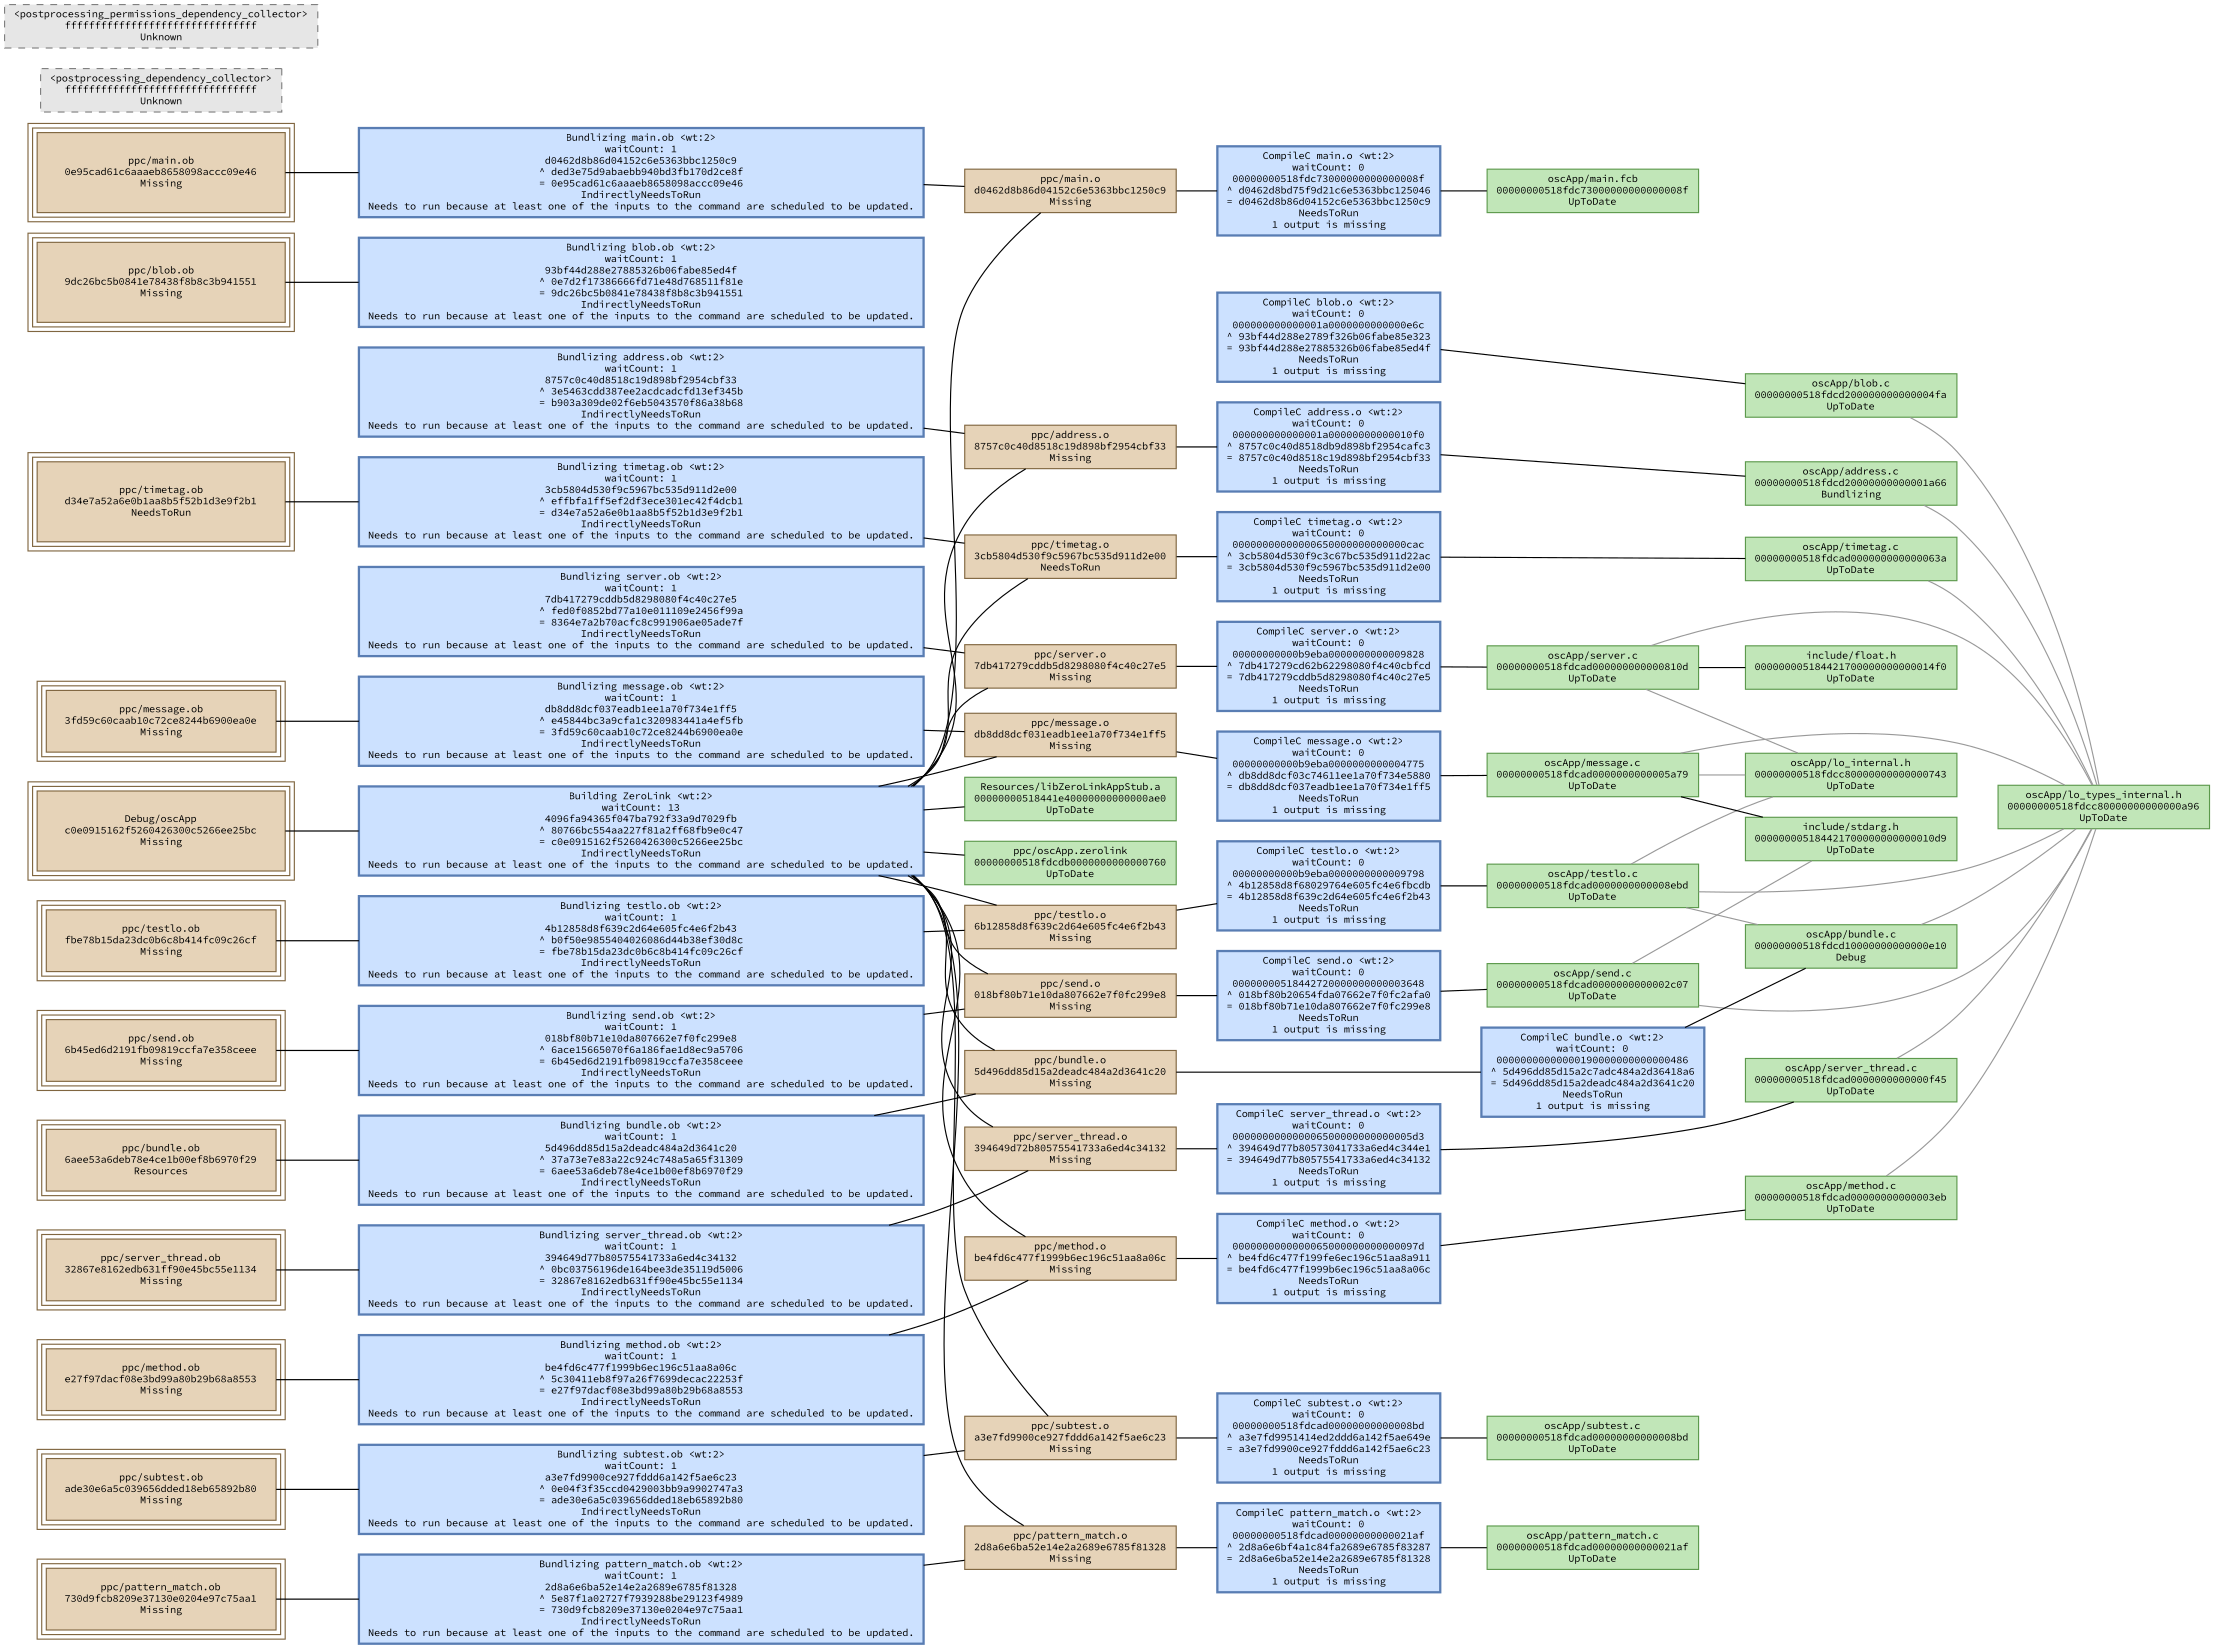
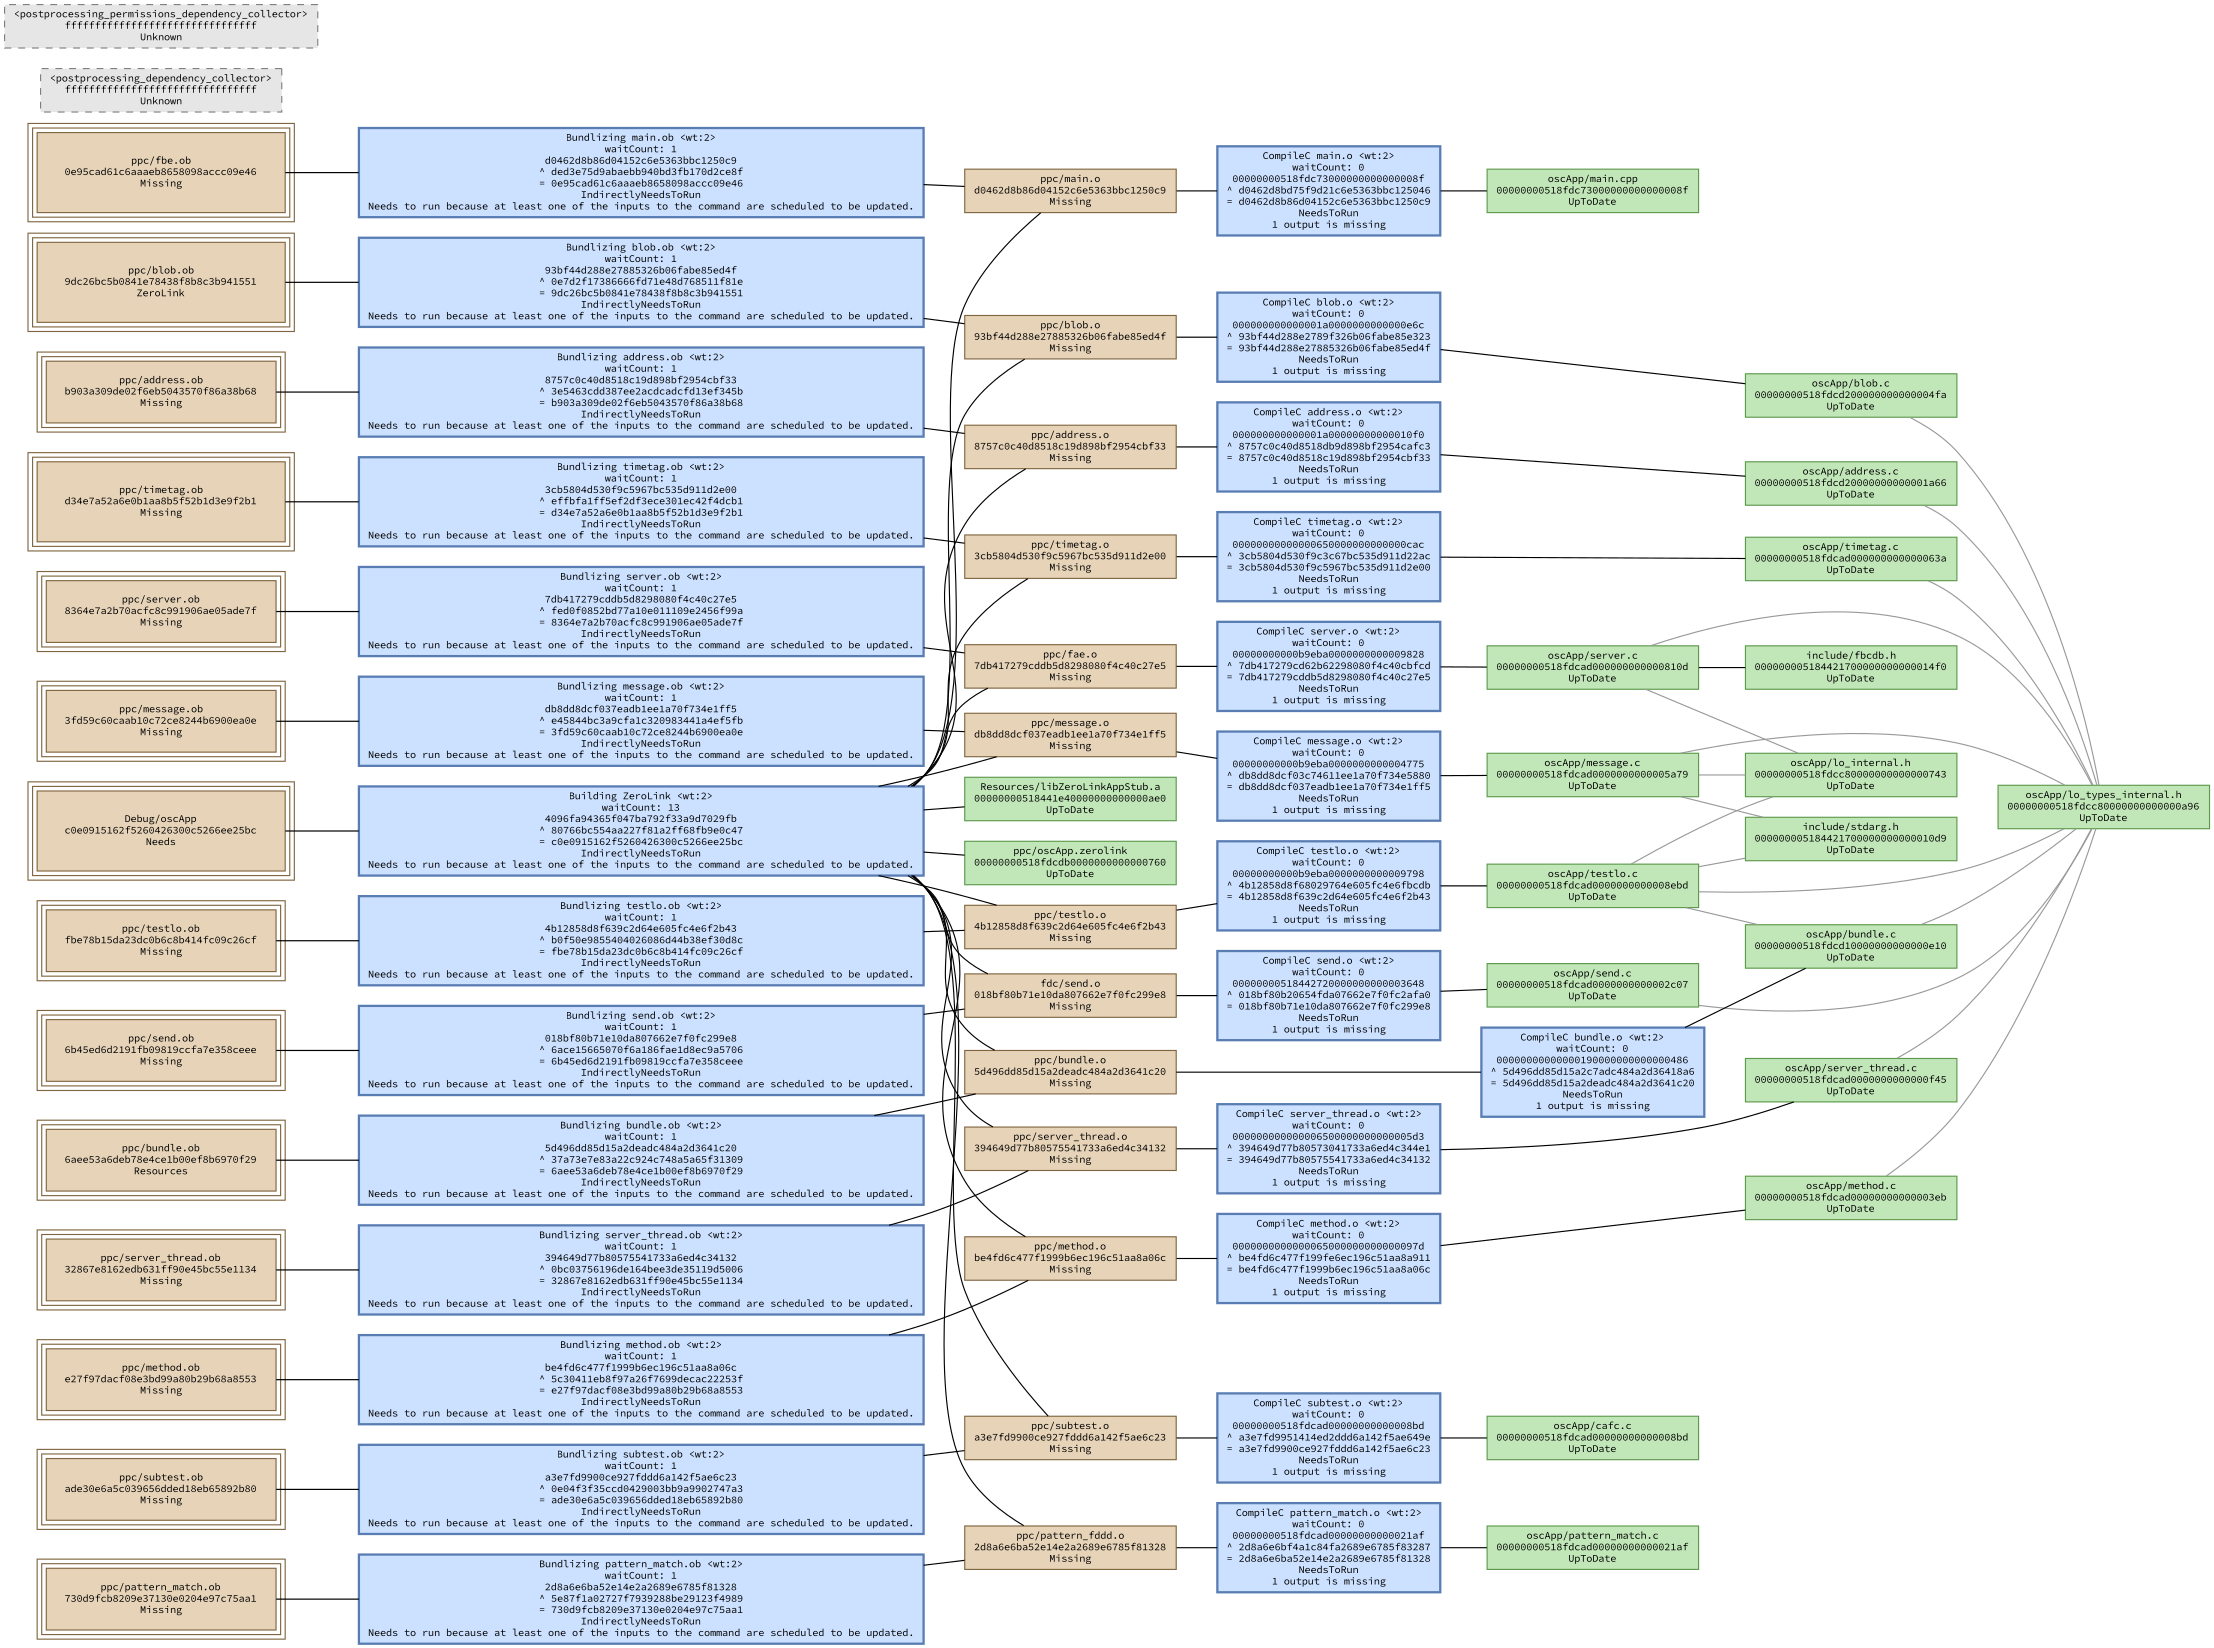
node "ppc/main.ob 0e95cad61c6aaaeb8658098accc09e46 Missing": label "ppc/main.ob 0e95cad61c6aaaeb8658098accc09e46 Missing" -> "ppc/fbe.ob 0e95cad61c6aaaeb8658098accc09e46 Missing"
node "oscApp/main.fcb 00000000518fdc73000000000000008f UpToDate": label "oscApp/main.fcb 00000000518fdc73000000000000008f UpToDate" -> "oscApp/main.cpp 00000000518fdc73000000000000008f UpToDate"
node "ppc/blob.ob 9dc26bc5b0841e78438f8b8c3b941551 Missing": label "ppc/blob.ob 9dc26bc5b0841e78438f8b8c3b941551 Missing" -> "ppc/blob.ob 9dc26bc5b0841e78438f8b8c3b941551 ZeroLink"
node "ppc/blob.o 93bf44d288e27885326b06fabe85ed4f Missing": added
node "ppc/address.ob b903a309de02f6eb5043570f86a38b68 Missing": added
node "oscApp/address.c 00000000518fdcd20000000000001a66 Bundlizing": label "oscApp/address.c 00000000518fdcd20000000000001a66 Bundlizing" -> "oscApp/address.c 00000000518fdcd20000000000001a66 UpToDate"
node "ppc/timetag.ob d34e7a52a6e0b1aa8b5f52b1d3e9f2b1 NeedsToRun": label "ppc/timetag.ob d34e7a52a6e0b1aa8b5f52b1d3e9f2b1 NeedsToRun" -> "ppc/timetag.ob d34e7a52a6e0b1aa8b5f52b1d3e9f2b1 Missing"
node "ppc/timetag.o 3cb5804d530f9c5967bc535d911d2e00 NeedsToRun": label "ppc/timetag.o 3cb5804d530f9c5967bc535d911d2e00 NeedsToRun" -> "ppc/timetag.o 3cb5804d530f9c5967bc535d911d2e00 Missing"
node "ppc/server.ob 8364e7a2b70acfc8c991906ae05ade7f Missing": added
node "ppc/server.o 7db417279cddb5d8298080f4c40c27e5 Missing": label "ppc/server.o 7db417279cddb5d8298080f4c40c27e5 Missing" -> "ppc/fae.o 7db417279cddb5d8298080f4c40c27e5 Missing"
node "include/float.h 000000005184421700000000000014f0 UpToDate": label "include/float.h 000000005184421700000000000014f0 UpToDate" -> "include/fbcdb.h 000000005184421700000000000014f0 UpToDate"
node "ppc/message.o db8dd8dcf031eadb1ee1a70f734e1ff5 Missing": label "ppc/message.o db8dd8dcf031eadb1ee1a70f734e1ff5 Missing" -> "ppc/message.o db8dd8dcf037eadb1ee1a70f734e1ff5 Missing"
edge "oscApp/message.c 00000000518fdcad0000000000005a79 UpToDate" -- "include/stdarg.h 000000005184421700000000000010d9 UpToDate": color black -> gray60
node "Debug/oscApp c0e0915162f5260426300c5266ee25bc Missing": label "Debug/oscApp c0e0915162f5260426300c5266ee25bc Missing" -> "Debug/oscApp c0e0915162f5260426300c5266ee25bc Needs"
edge "include/stdarg.h 000000005184421700000000000010d9 UpToDate" -- "oscApp/send.c 00000000518fdcad0000000000002c07 UpToDate": now "include/stdarg.h 000000005184421700000000000010d9 UpToDate" -- "oscApp/testlo.c 00000000518fdcad0000000000008ebd UpToDate"
node "ppc/testlo.o 6b12858d8f639c2d64e605fc4e6f2b43 Missing": label "ppc/testlo.o 6b12858d8f639c2d64e605fc4e6f2b43 Missing" -> "ppc/testlo.o 4b12858d8f639c2d64e605fc4e6f2b43 Missing"
node "oscApp/bundle.c 00000000518fdcd10000000000000e10 Debug": label "oscApp/bundle.c 00000000518fdcd10000000000000e10 Debug" -> "oscApp/bundle.c 00000000518fdcd10000000000000e10 UpToDate"
node "ppc/send.o 018bf80b71e10da807662e7f0fc299e8 Missing": label "ppc/send.o 018bf80b71e10da807662e7f0fc299e8 Missing" -> "fdc/send.o 018bf80b71e10da807662e7f0fc299e8 Missing"
node "ppc/server_thread.o 394649d72b80575541733a6ed4c34132 Missing": label "ppc/server_thread.o 394649d72b80575541733a6ed4c34132 Missing" -> "ppc/server_thread.o 394649d77b80575541733a6ed4c34132 Missing"
node "oscApp/subtest.c 00000000518fdcad00000000000008bd UpToDate": label "oscApp/subtest.c 00000000518fdcad00000000000008bd UpToDate" -> "oscApp/cafc.c 00000000518fdcad00000000000008bd UpToDate"
node "ppc/pattern_match.o 2d8a6e6ba52e14e2a2689e6785f81328 Missing": label "ppc/pattern_match.o 2d8a6e6ba52e14e2a2689e6785f81328 Missing" -> "ppc/pattern_fddd.o 2d8a6e6ba52e14e2a2689e6785f81328 Missing"
